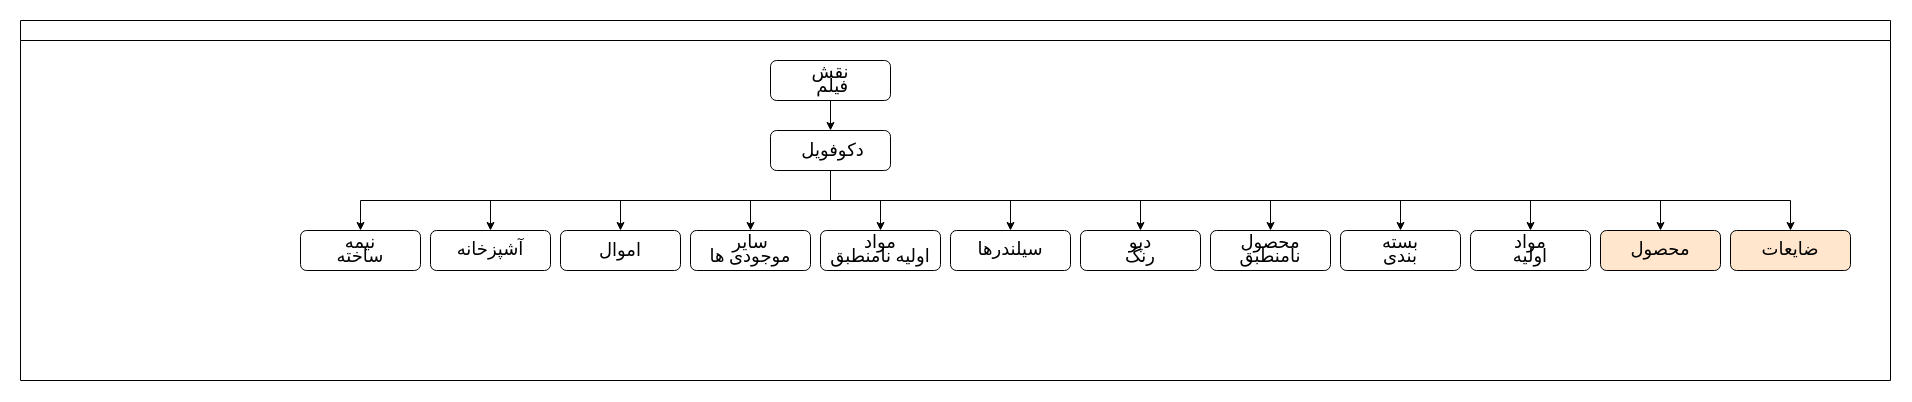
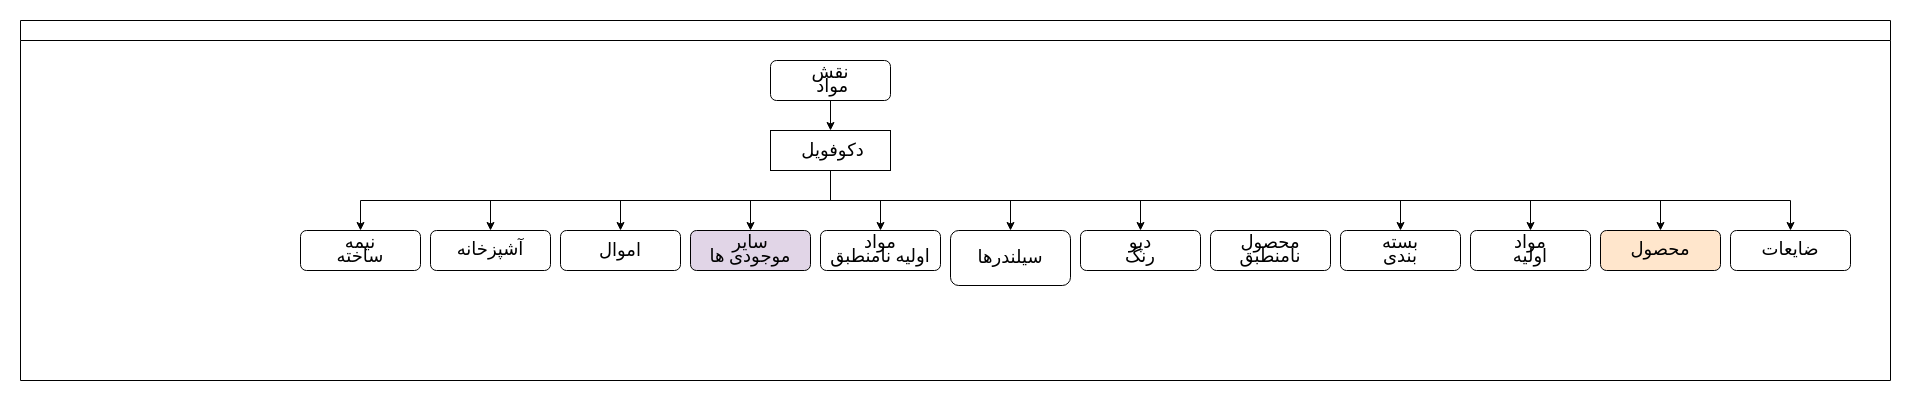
node "نقش فیلم": label "نقش فیلم" -> "نقش مواد"
node "دکوفویل": shape rounded rectangle -> rectangle
edge "دکوفویل" -> "محصول نامنطبق": removed
node "سایر موجودی ها": fillcolor #ffffff -> #e1d5e7
node "سیلندرها": size 120x40 -> 120x55
node "ضایعات": fillcolor #ffe6cc -> #ffffff
